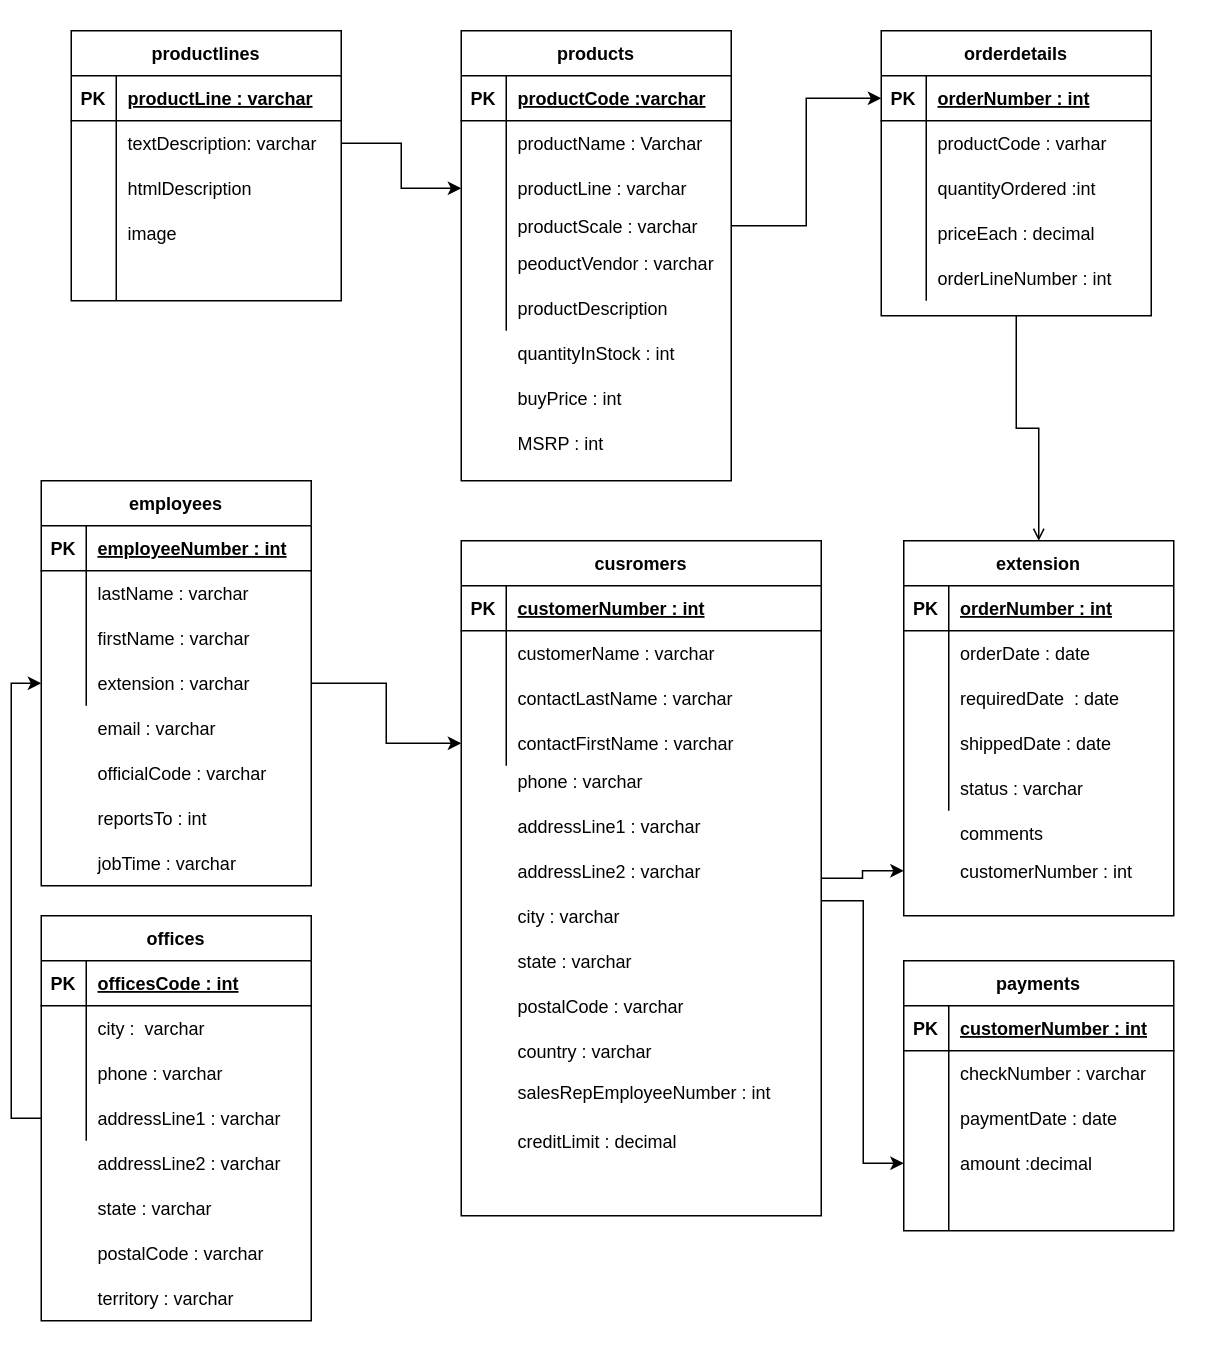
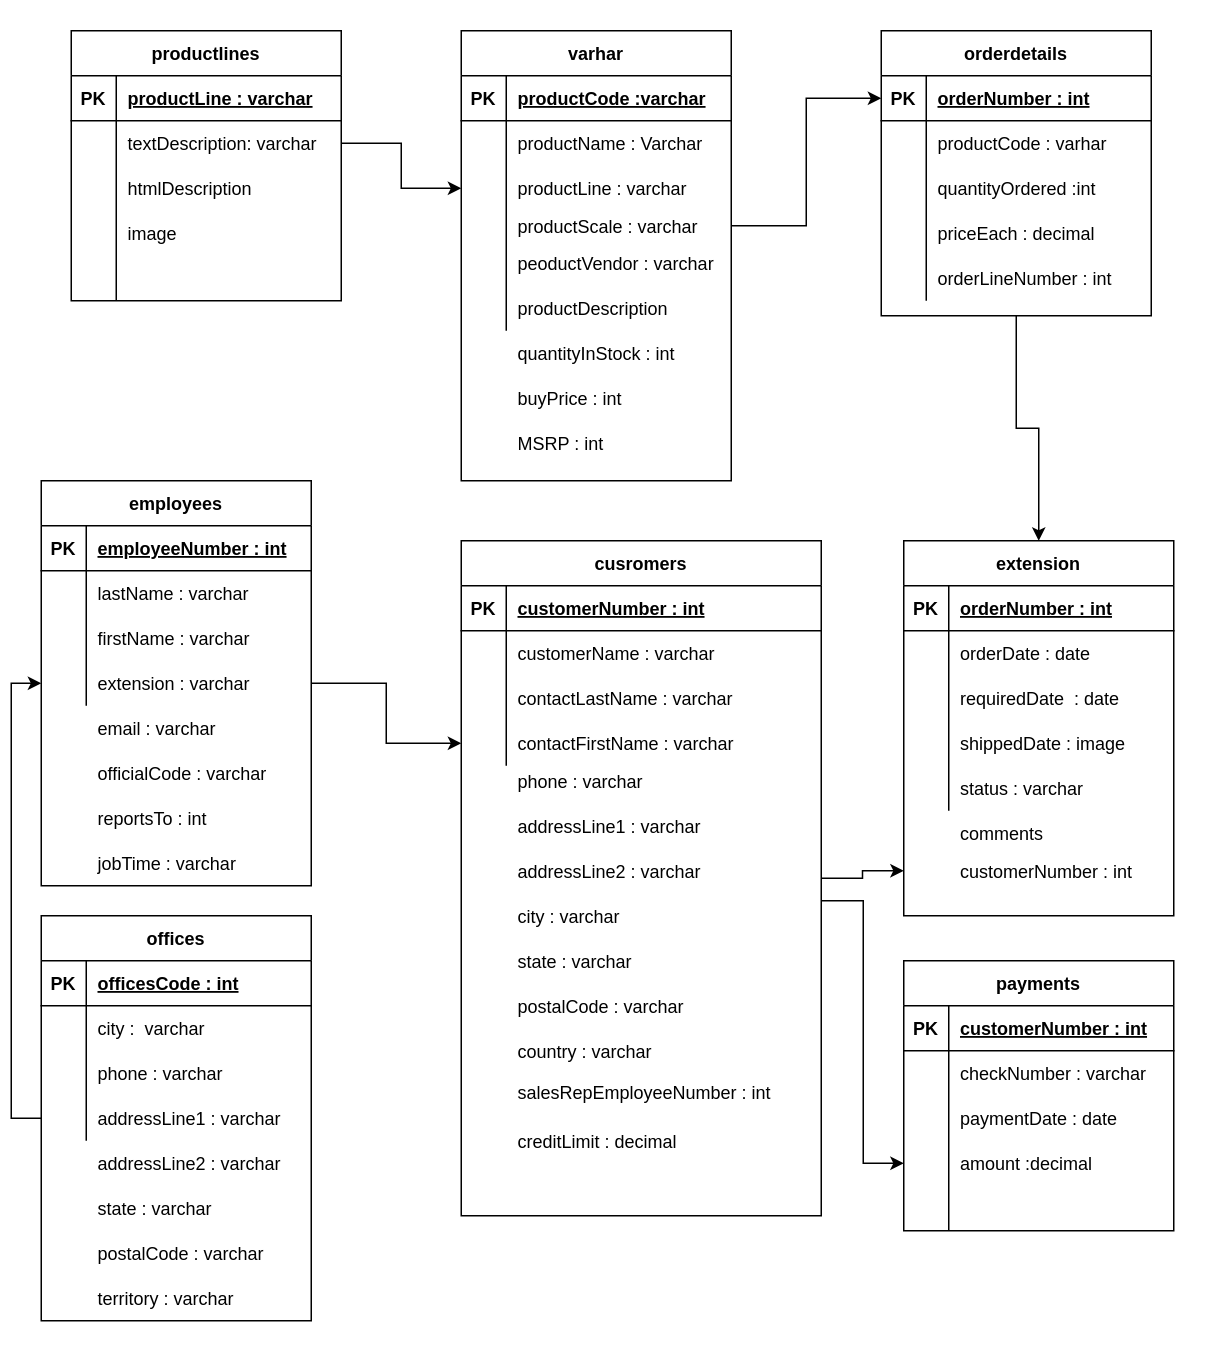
node "products": label "products" -> "varhar"
edge "orderdetails" -> "extension": arrowhead open -> classic
node "shippedDate : date": label "shippedDate : date" -> "shippedDate : image"
